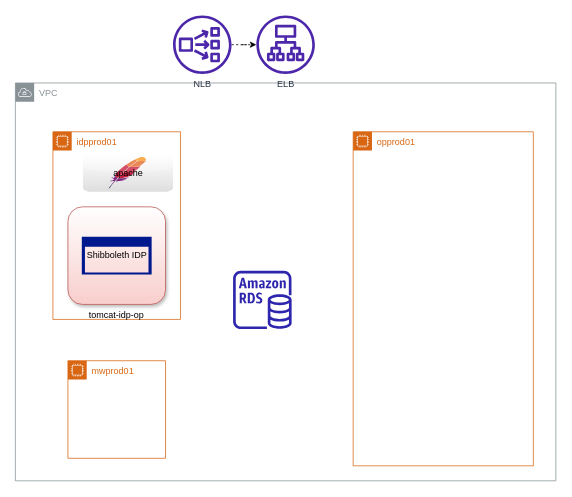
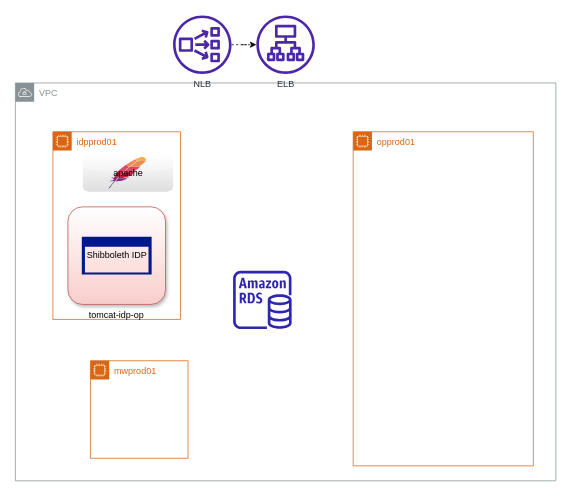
node "mwprod01": moved (117, 409) -> (139, 409)
